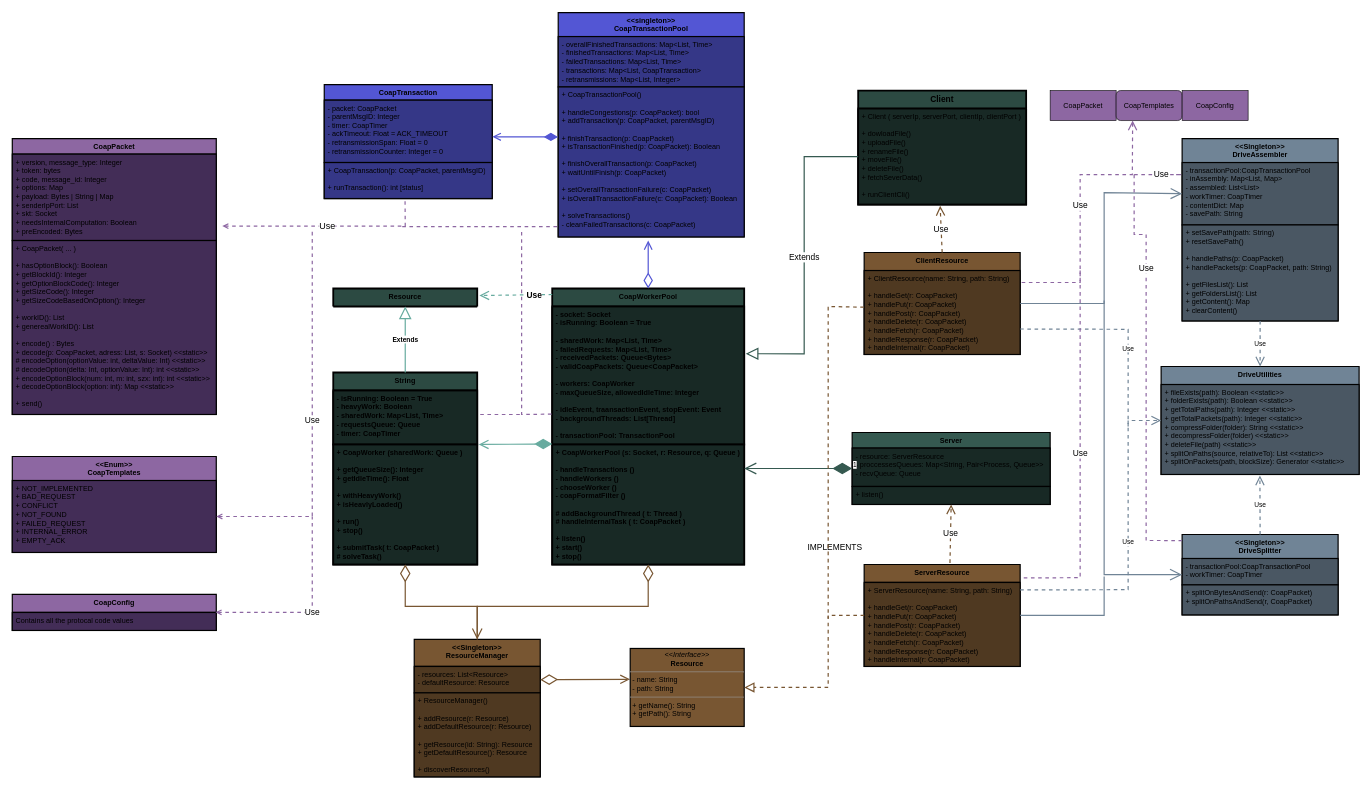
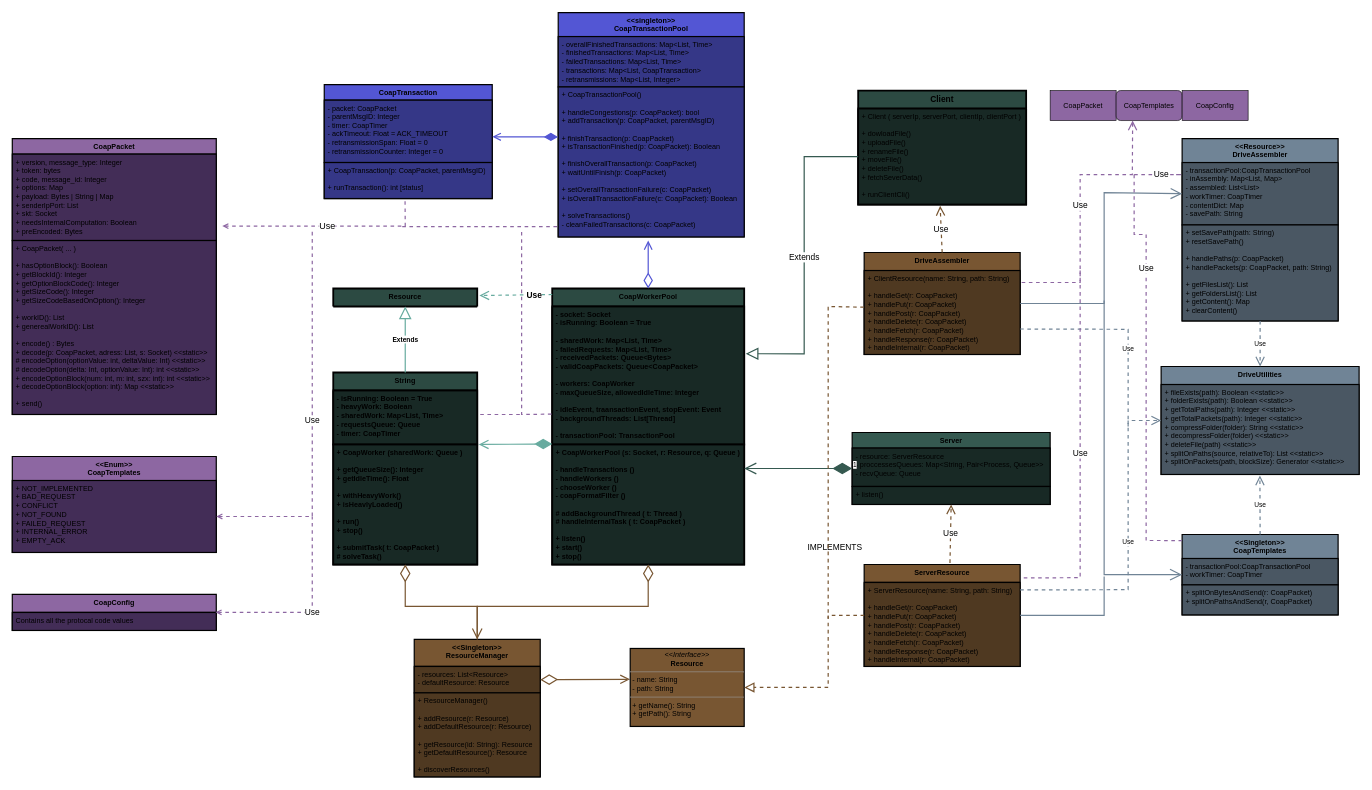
node "<<Singleton>> DriveAssembler": label "<<Singleton>> DriveAssembler" -> "<<Resource>> DriveAssembler"
node "ClientResource": label "ClientResource" -> "DriveAssembler"
node "<<Singleton>> DriveSplitter": label "<<Singleton>> DriveSplitter" -> "<<Singleton>> CoapTemplates"
